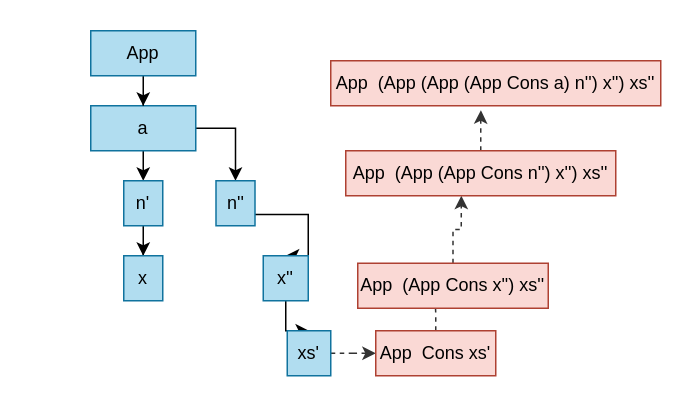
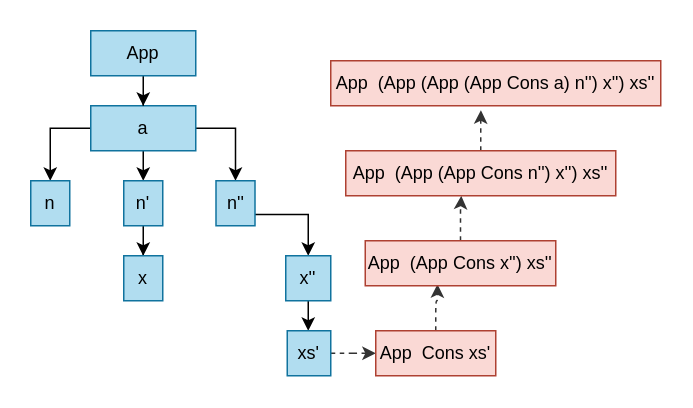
edge "a" -> "n": added
node "n": added
node "x''": moved (286, 278) -> (308, 278)
node "App (App Cons x'') xs''": moved (453, 286) -> (461, 263)
